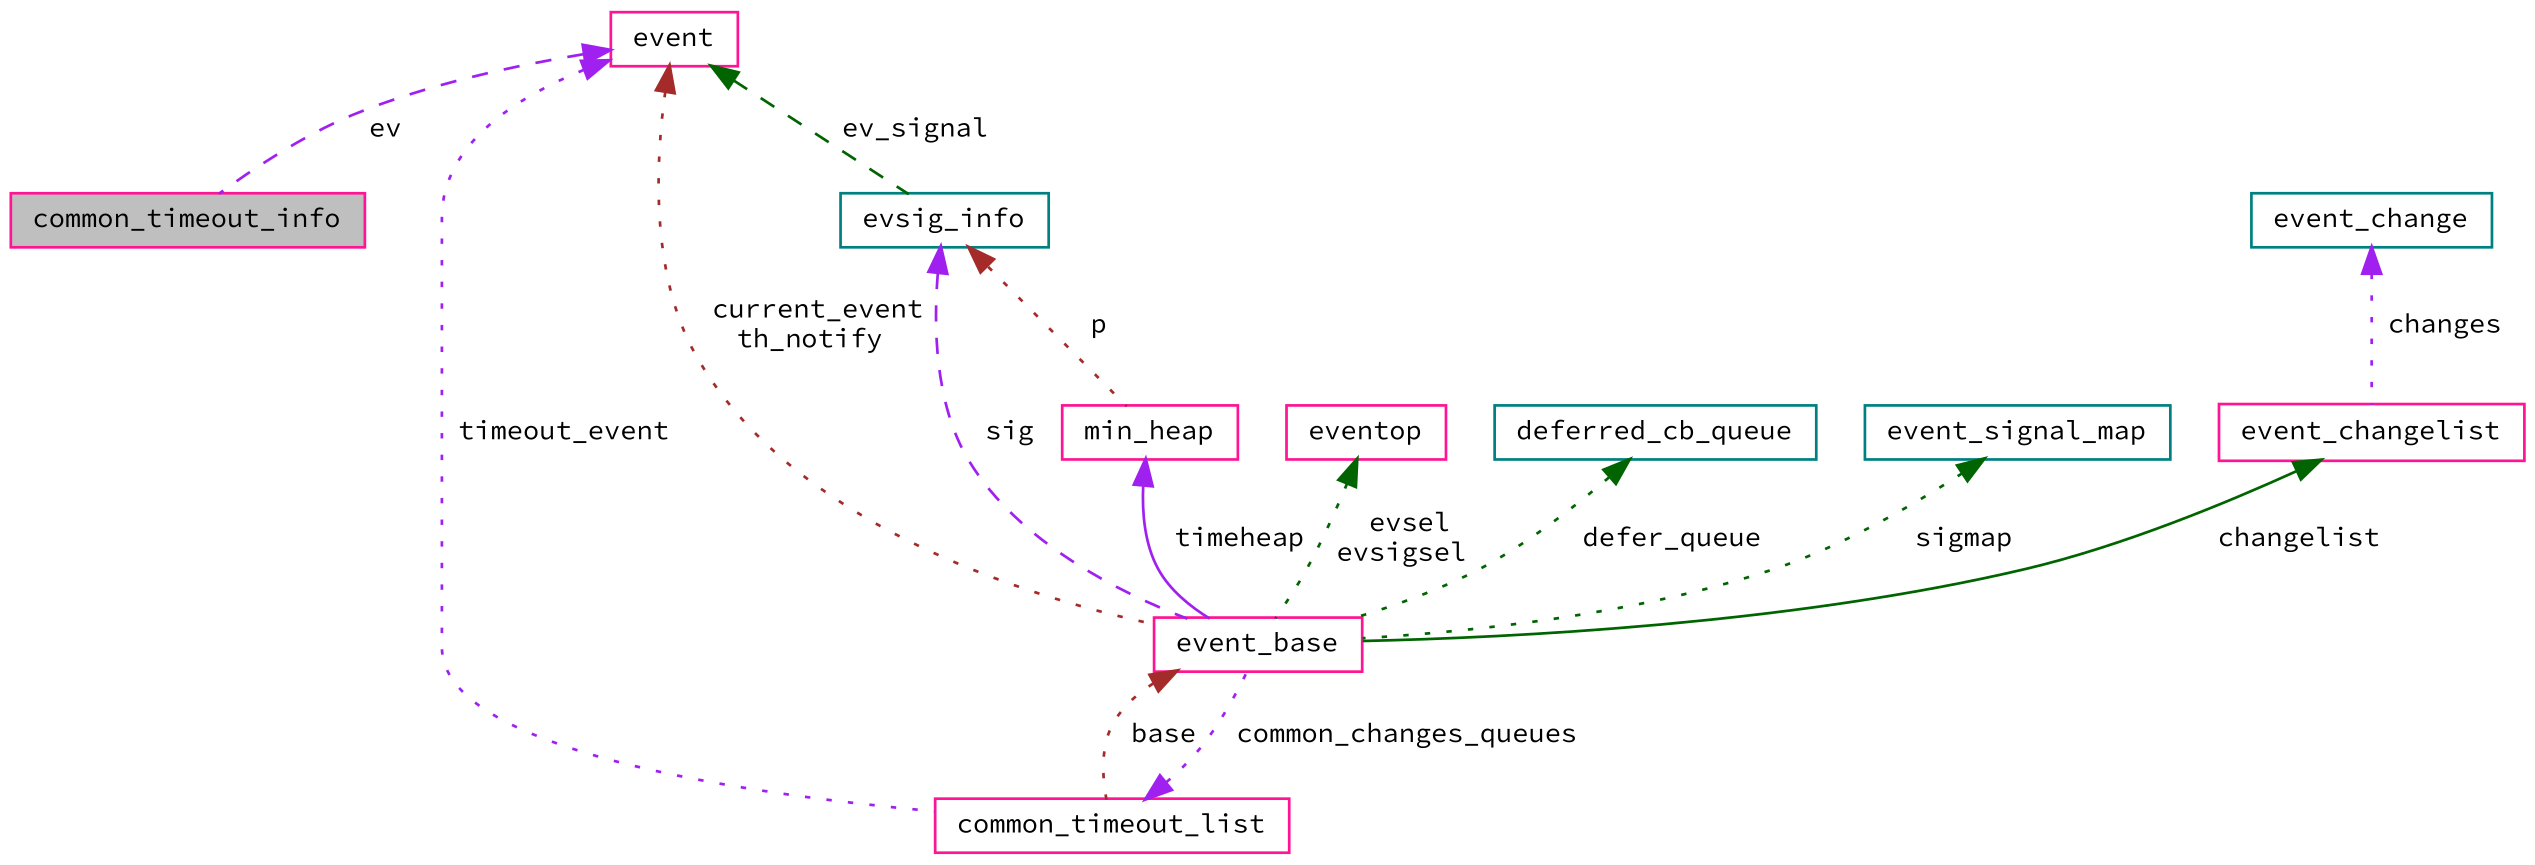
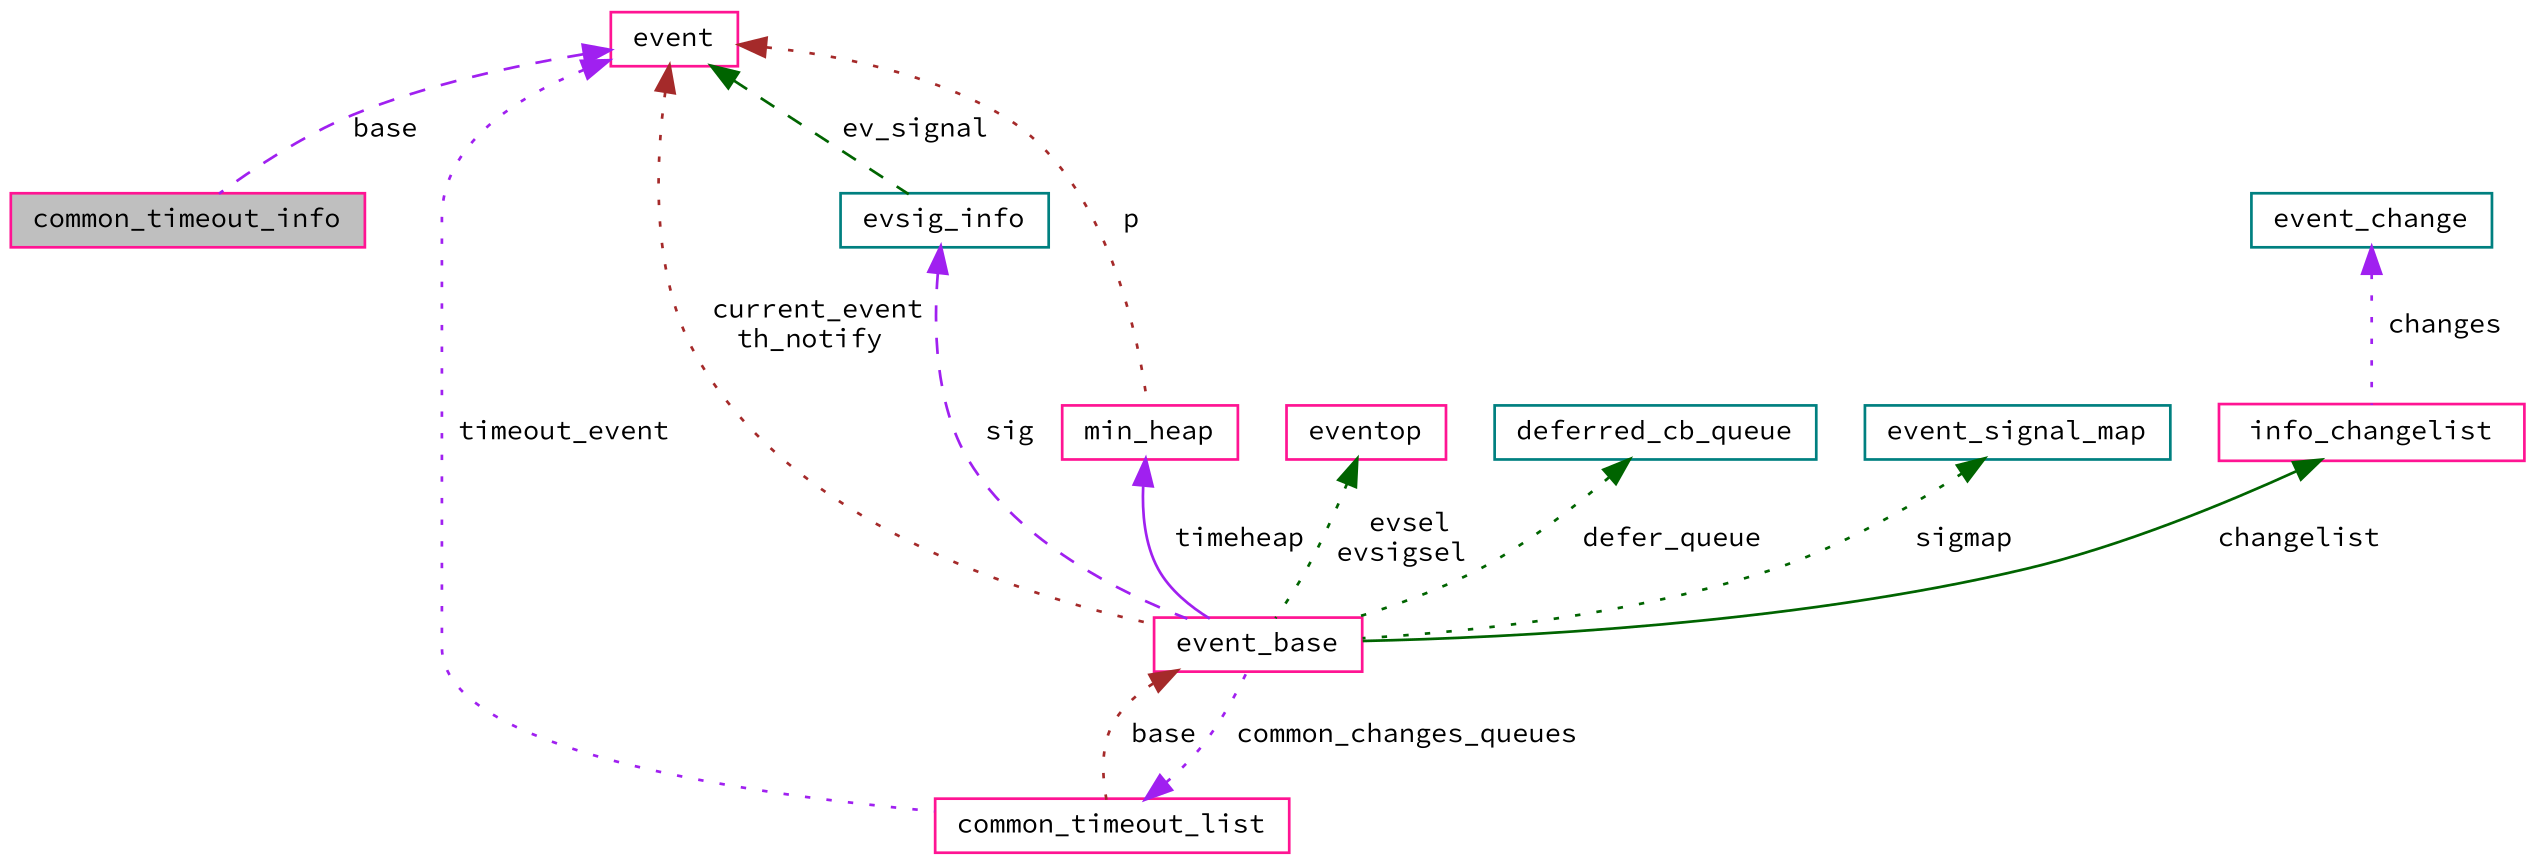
edge "common_timeout_info" -> "event": label " ev" -> " base"
edge "min_heap" -> "evsig_info": now "min_heap" -> "event"
node "event_changelist": label "event_changelist" -> "info_changelist"
